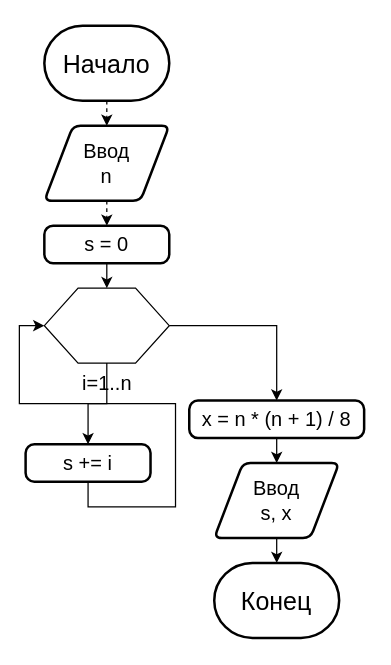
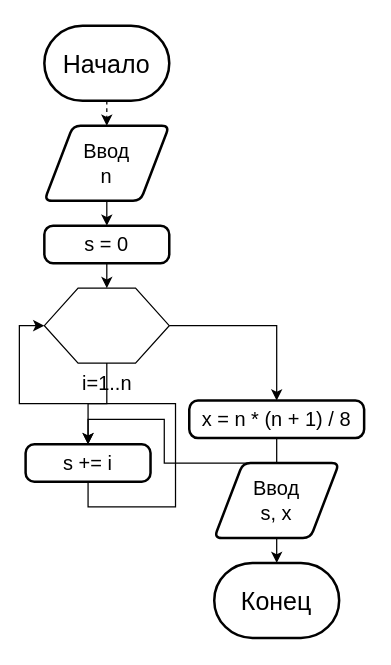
edge "Ввод n" -> "s = 0": style dashed -> solid
edge "x = n * (n + 1) / 8" -> "Ввод s, x": now "x = n * (n + 1) / 8" -> "s += i"
